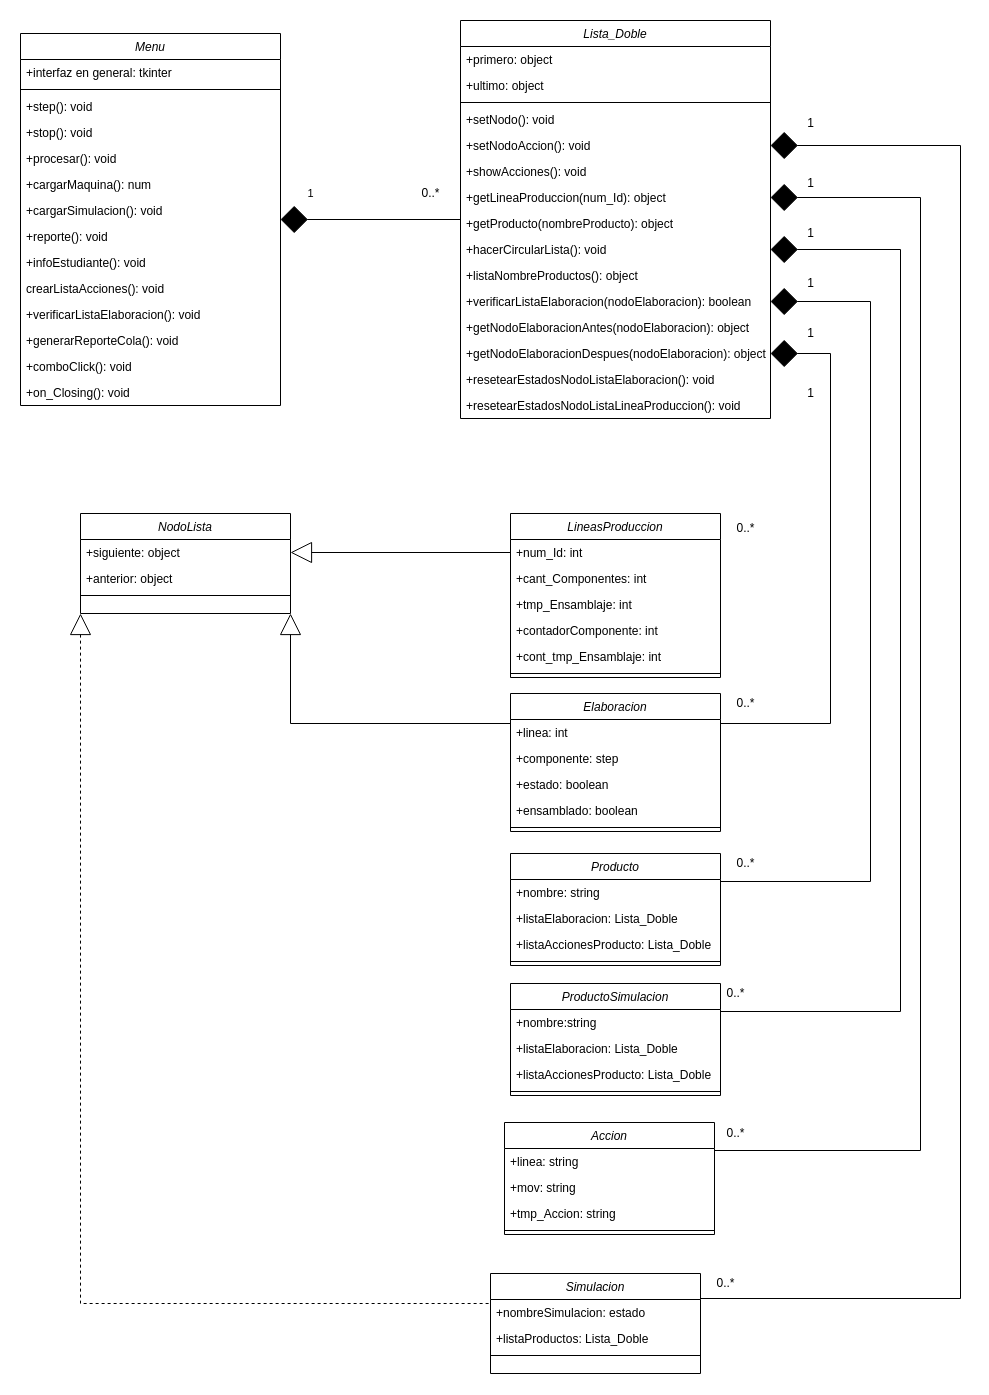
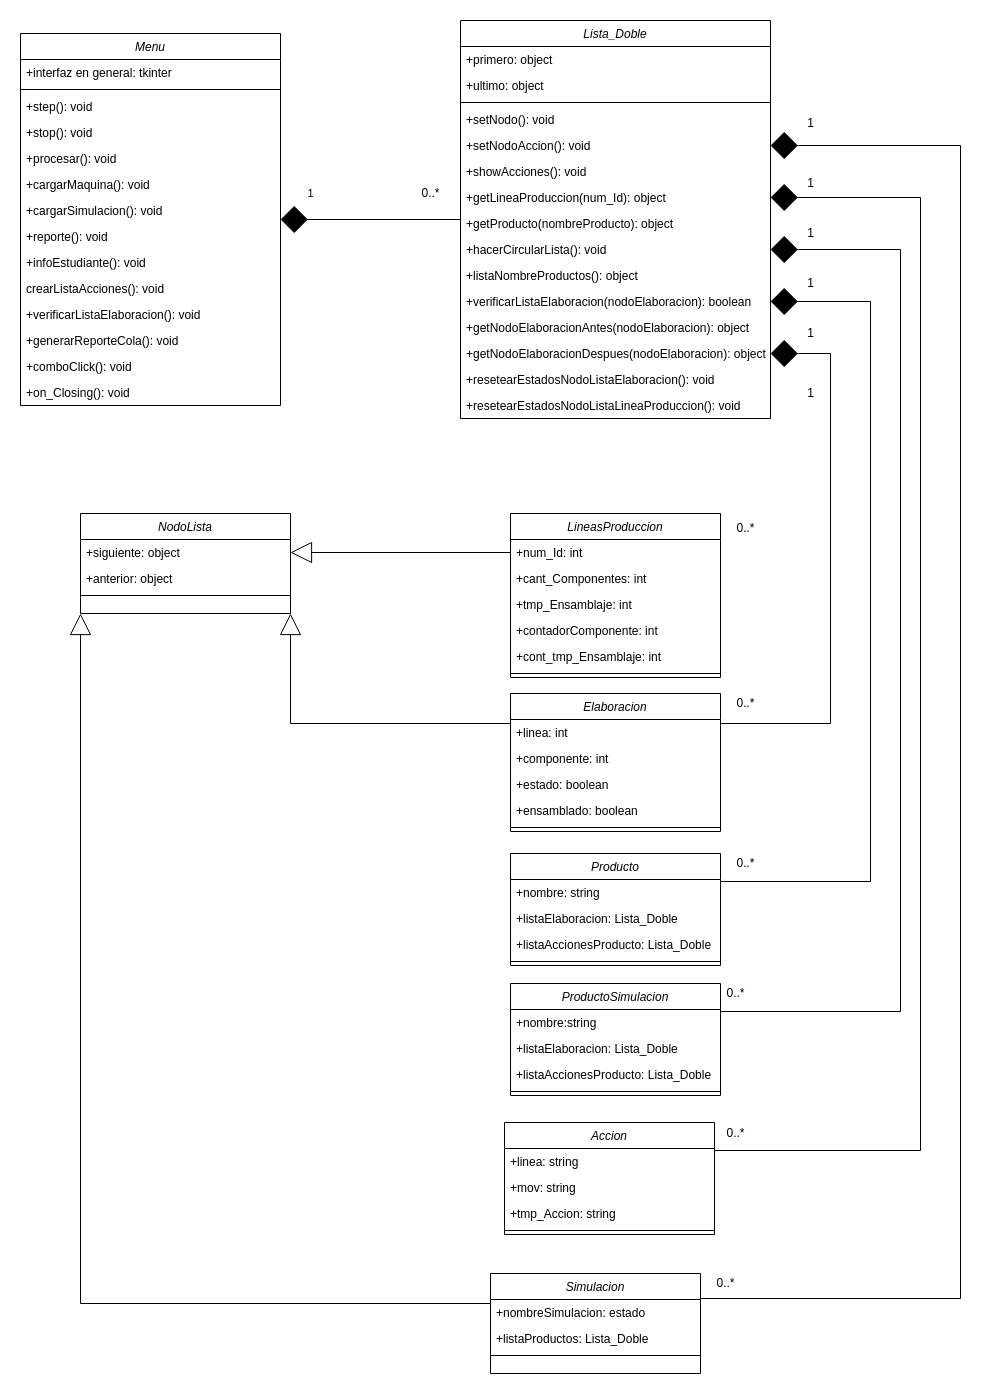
node "+cargarMaquina(): num": label "+cargarMaquina(): num" -> "+cargarMaquina(): void"
node "+componente: step": label "+componente: step" -> "+componente: int"
edge "Simulacion" -> "NodoLista": style dashed -> solid
